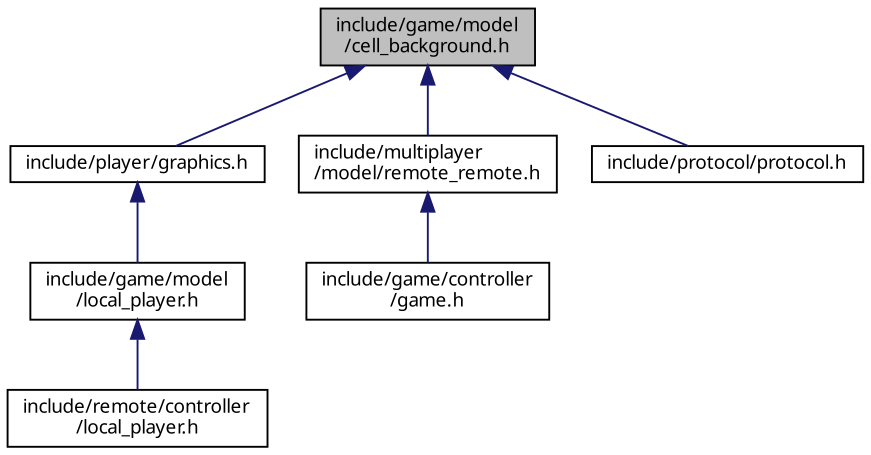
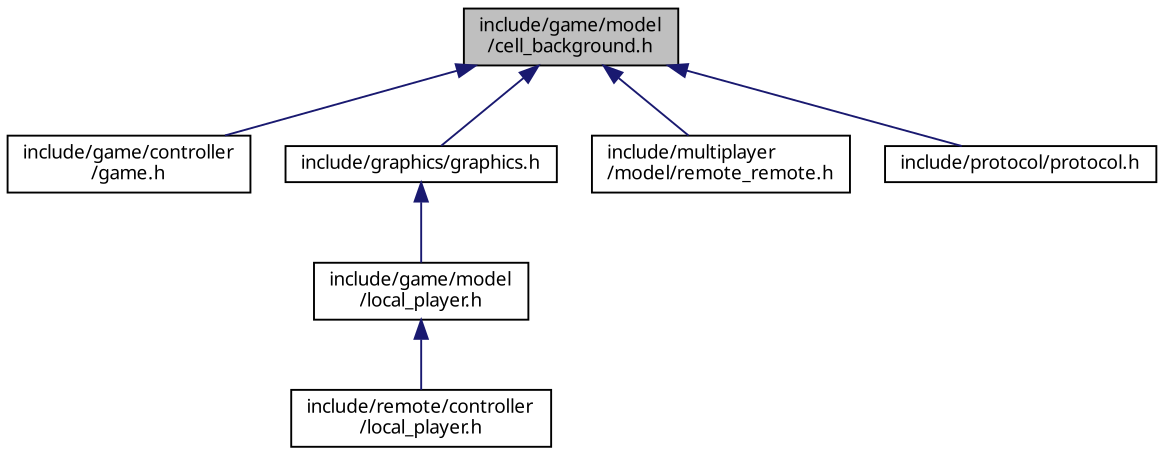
node "include/player/graphics.h": label "include/player/graphics.h" -> "include/graphics/graphics.h"
edge "include/game/controller /game.h" -> "include/multiplayer /model/remote_remote.h": now "include/game/controller /game.h" -> "include/game/model /cell_background.h"
